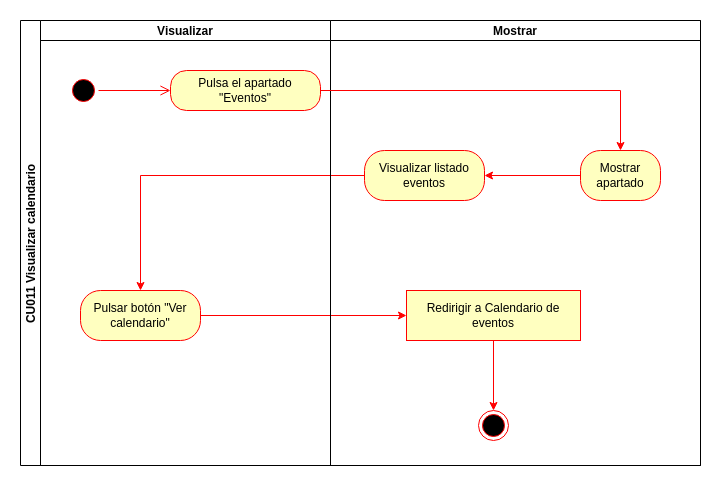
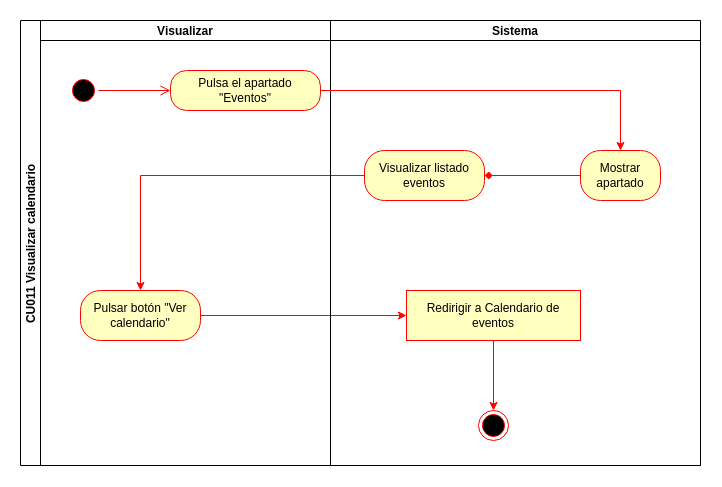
node "Mostrar": label "Mostrar" -> "Sistema"
edge "Mostrar apartado" -> "Visualizar listado eventos": arrowhead classic -> diamond
